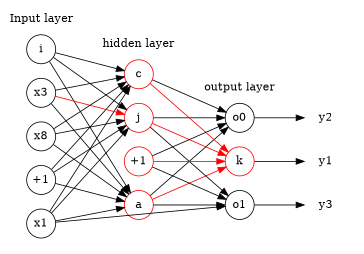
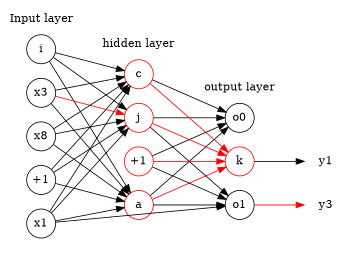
node "y2": removed
edge "o1" -> "y3": color black -> red
